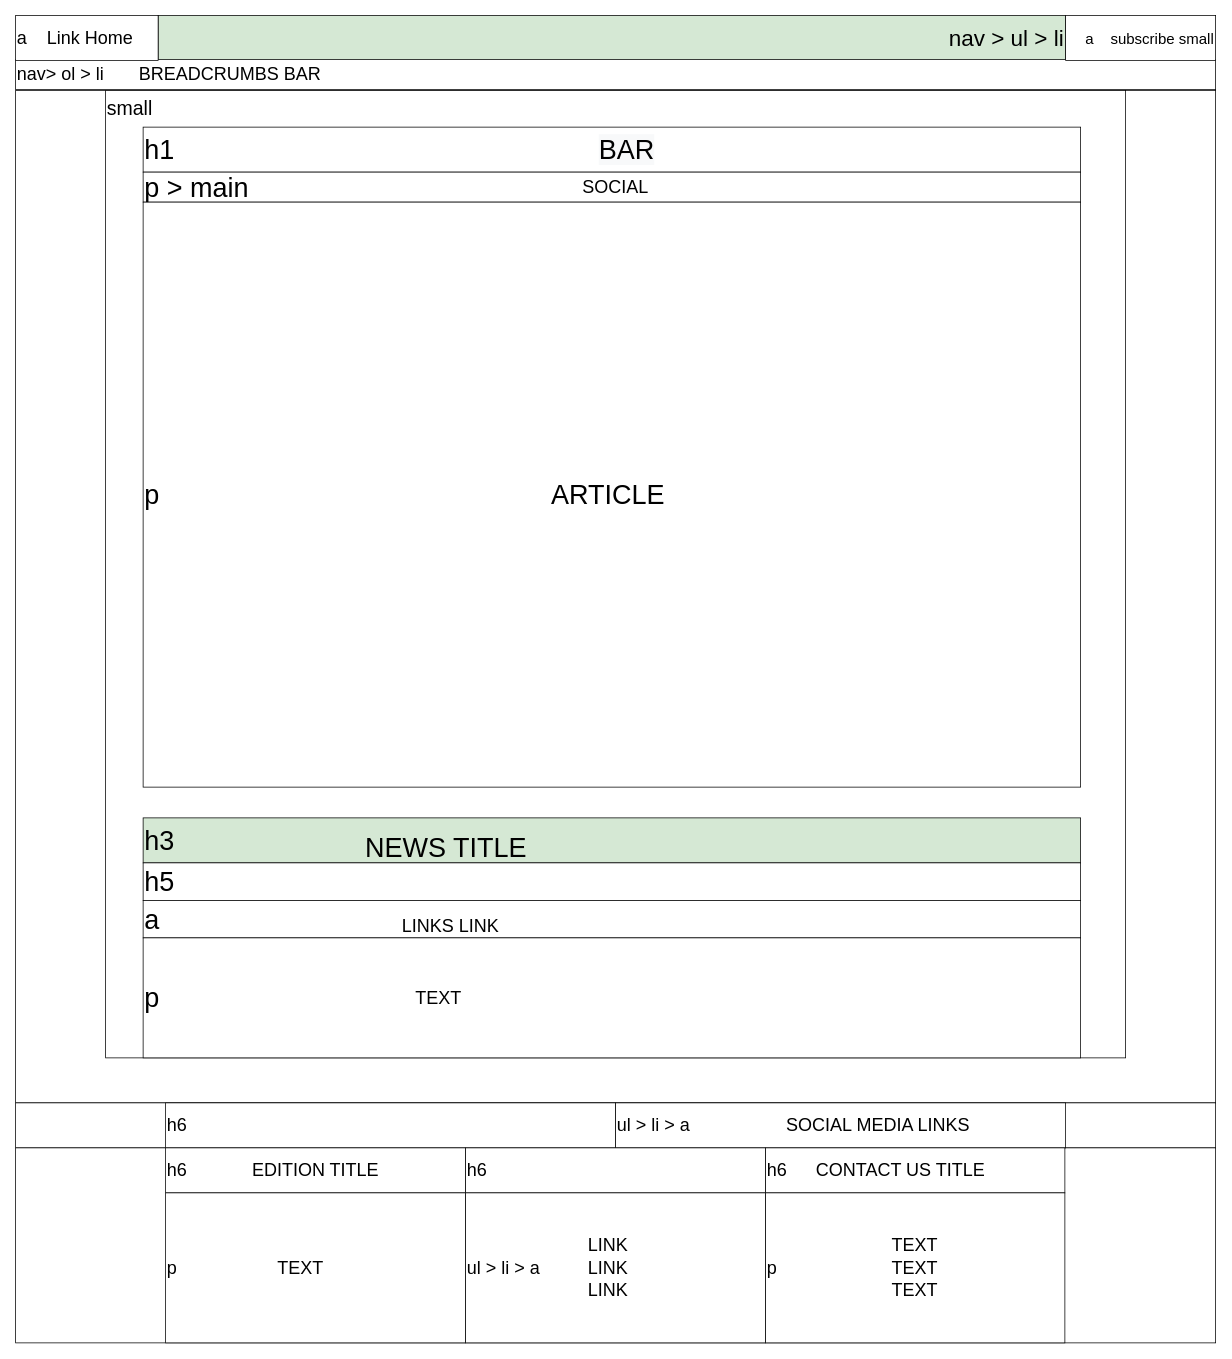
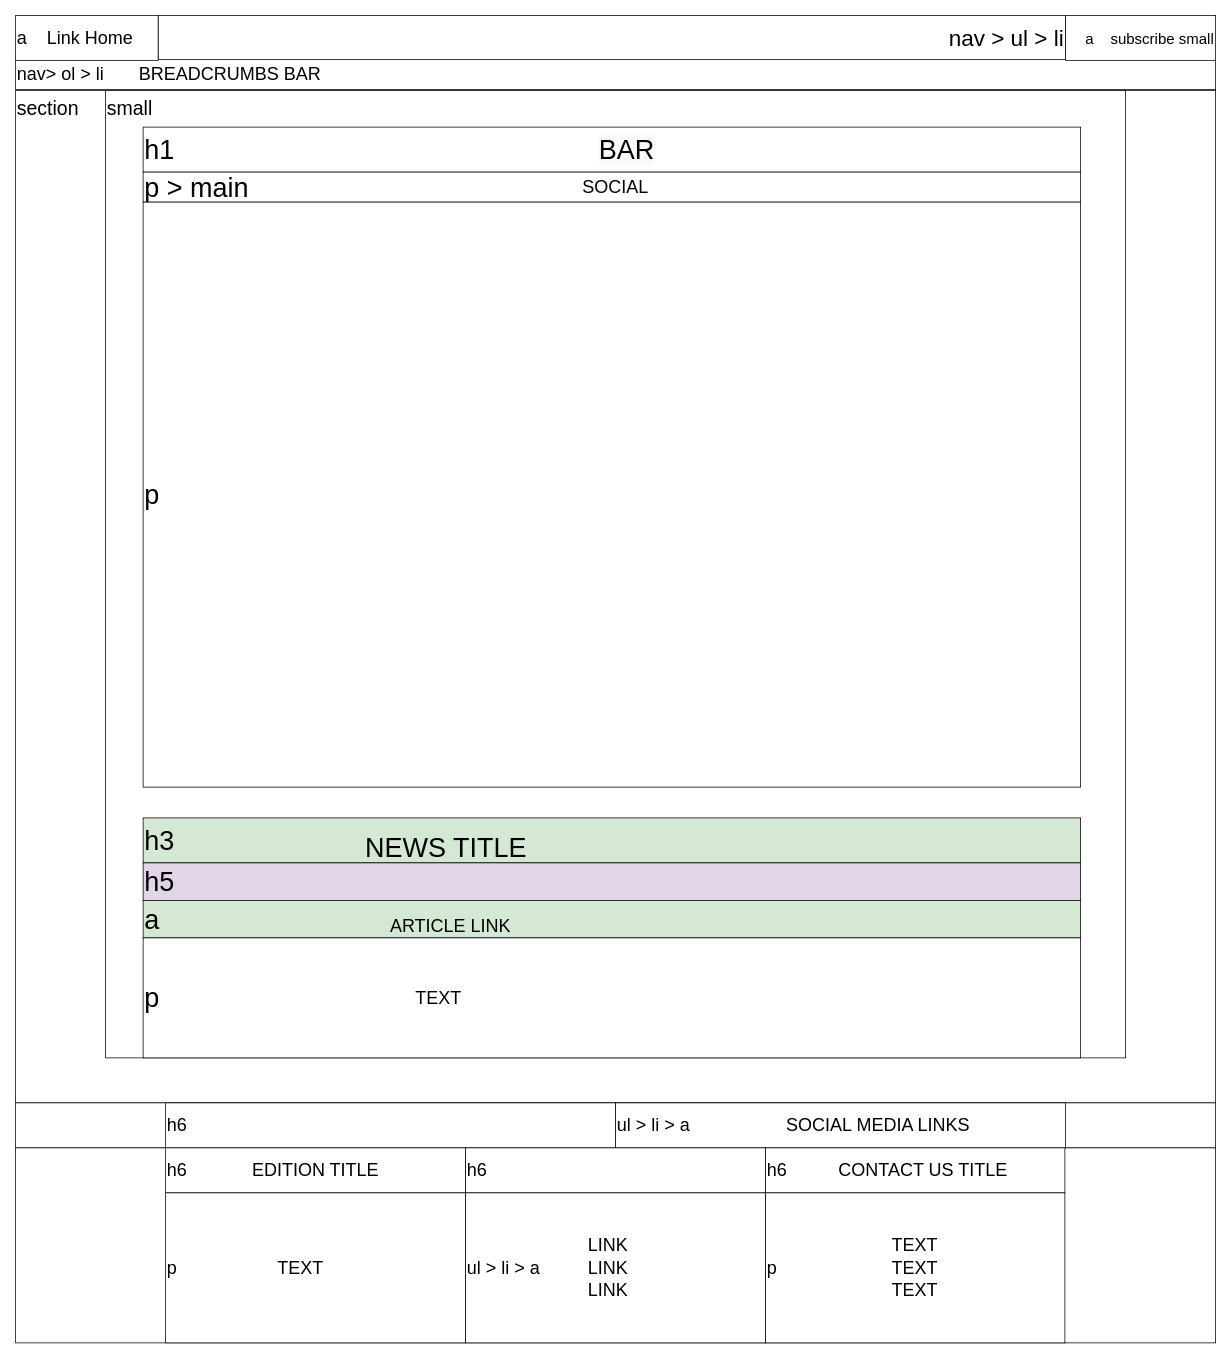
node "nav > ul > li": fillcolor #d5e8d4 -> #ffffff
node "section": added
node "ARTICLE": removed
node "h5": fillcolor #ffffff -> #e1d5e7
node "a": fillcolor #ffffff -> #d5e8d4
node "LINKS LINK": label "LINKS LINK" -> "ARTICLE LINK"
node "CONTACT US TITLE": moved (900, 1170) -> (923, 1170)
